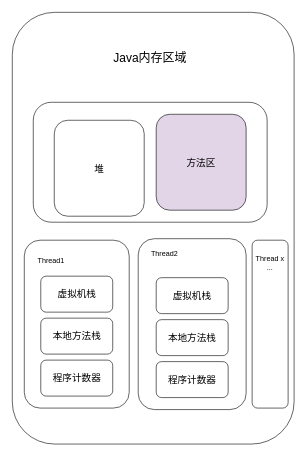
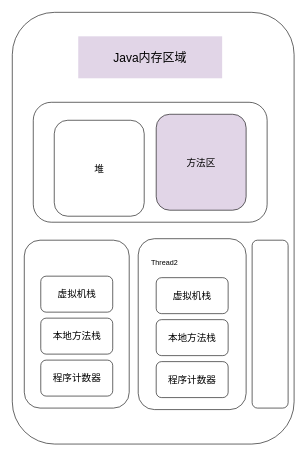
node "Java内存区域": fillcolor #ffffff -> #e1d5e7
node "Thread2": moved (165, 254) -> (165, 263)
node "Thread1": removed
node "Thread x ...": removed
